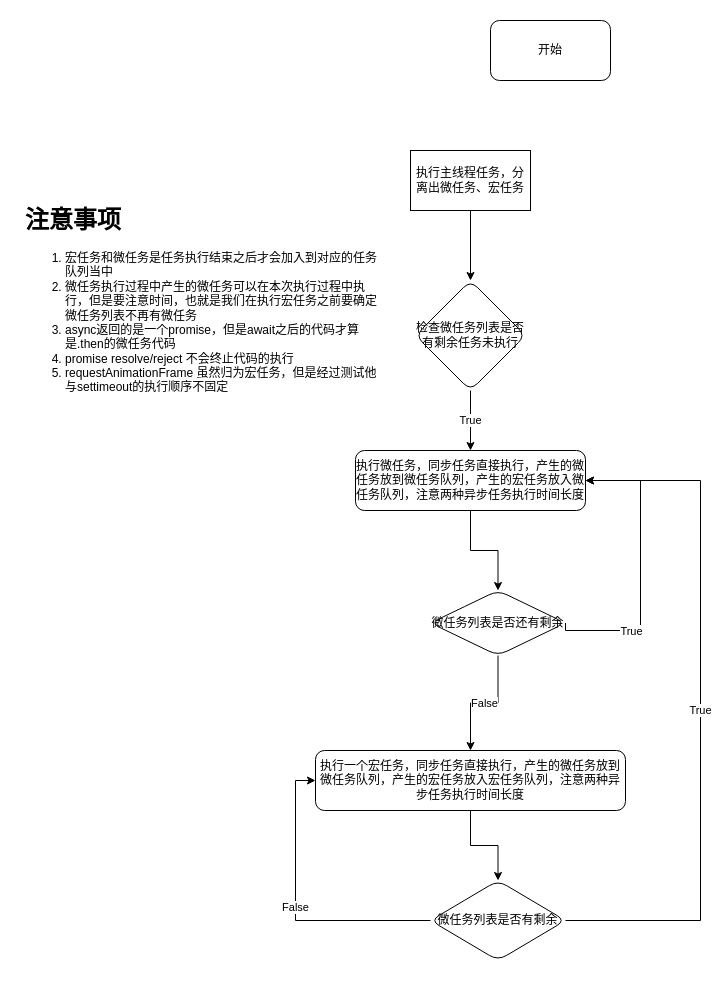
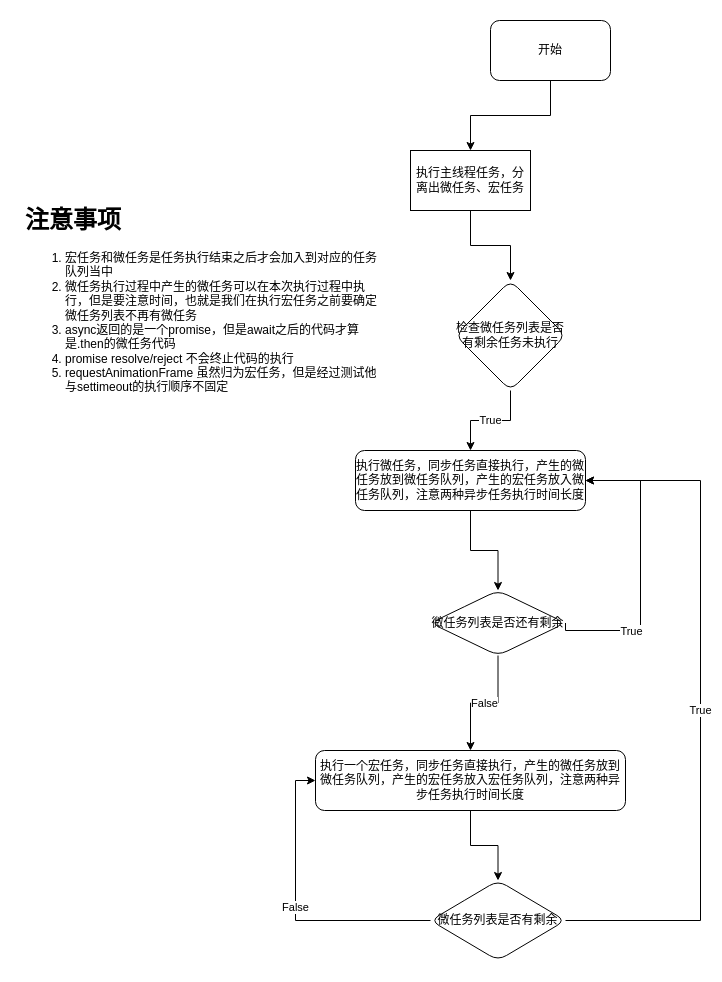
edge "开始" -> "执行主线程任务，分离出微任务、宏任务": added
node "检查微任务列表是否有剩余任务未执行": moved (471, 336) -> (511, 336)
